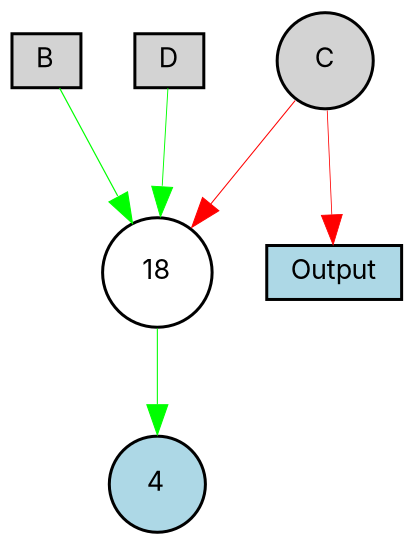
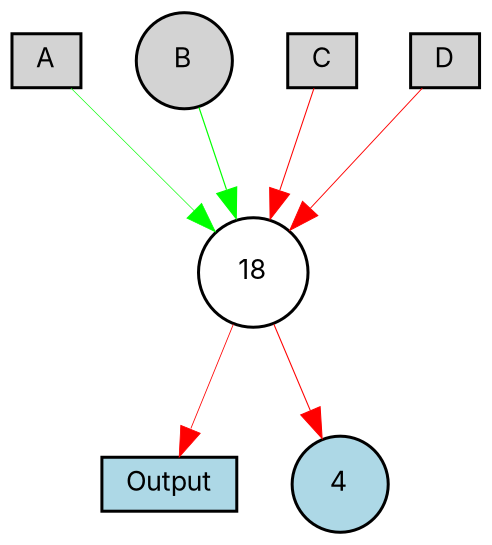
node "A": added
node "B": shape box -> circle
node "C": shape circle -> box
edge "D" -> "18": color green -> red
edge "C" -> "Output": now "18" -> "Output"
edge "18" -> "4": color green -> red
